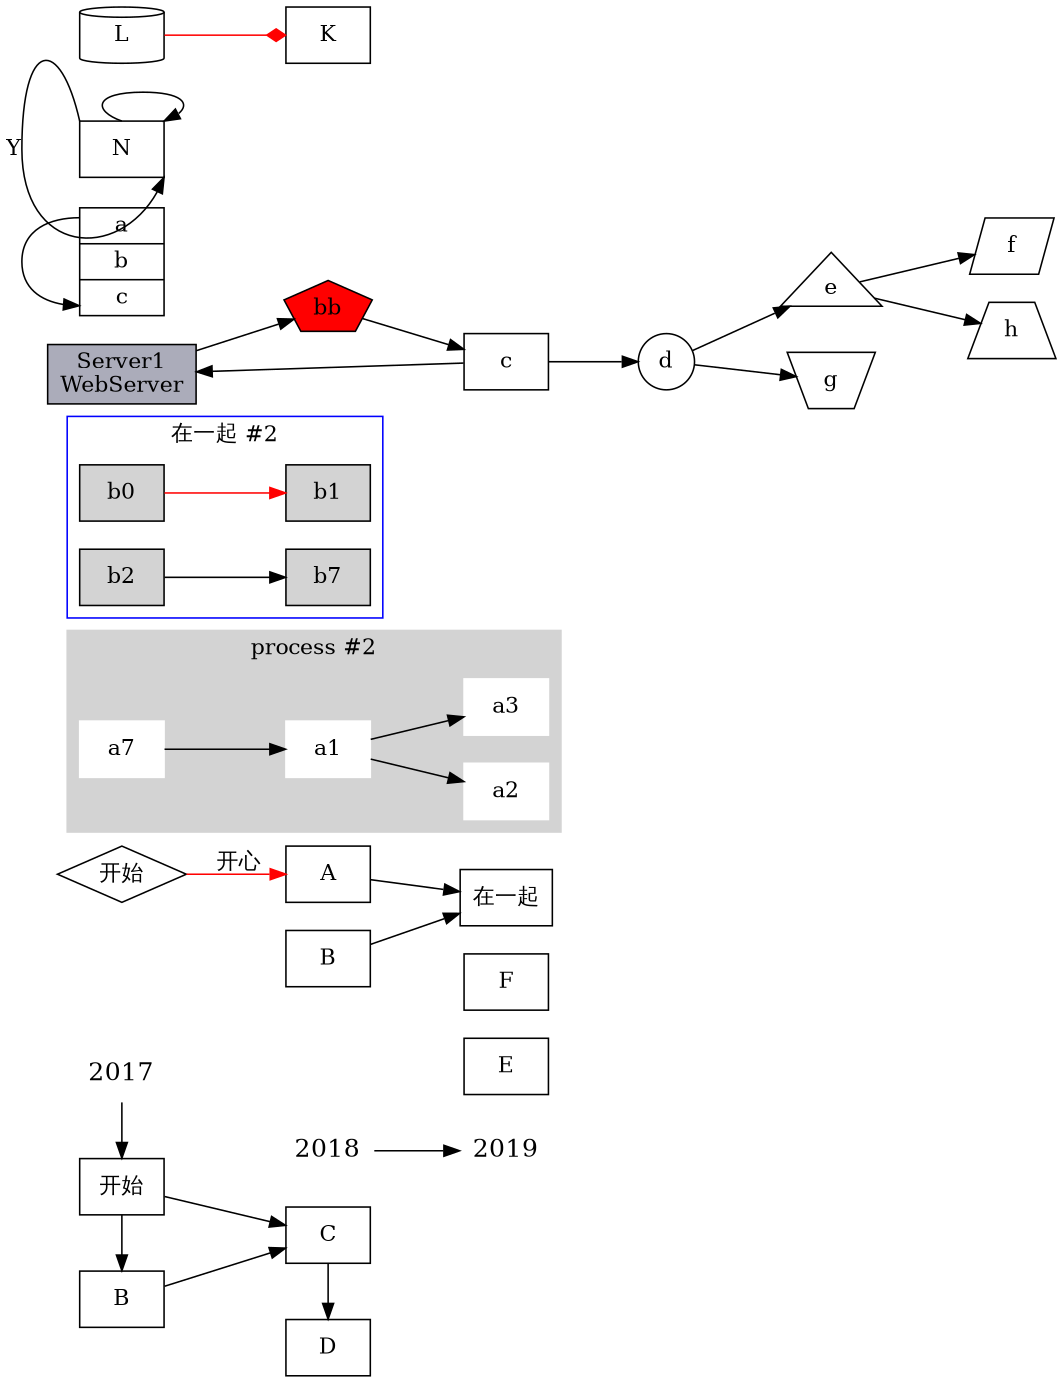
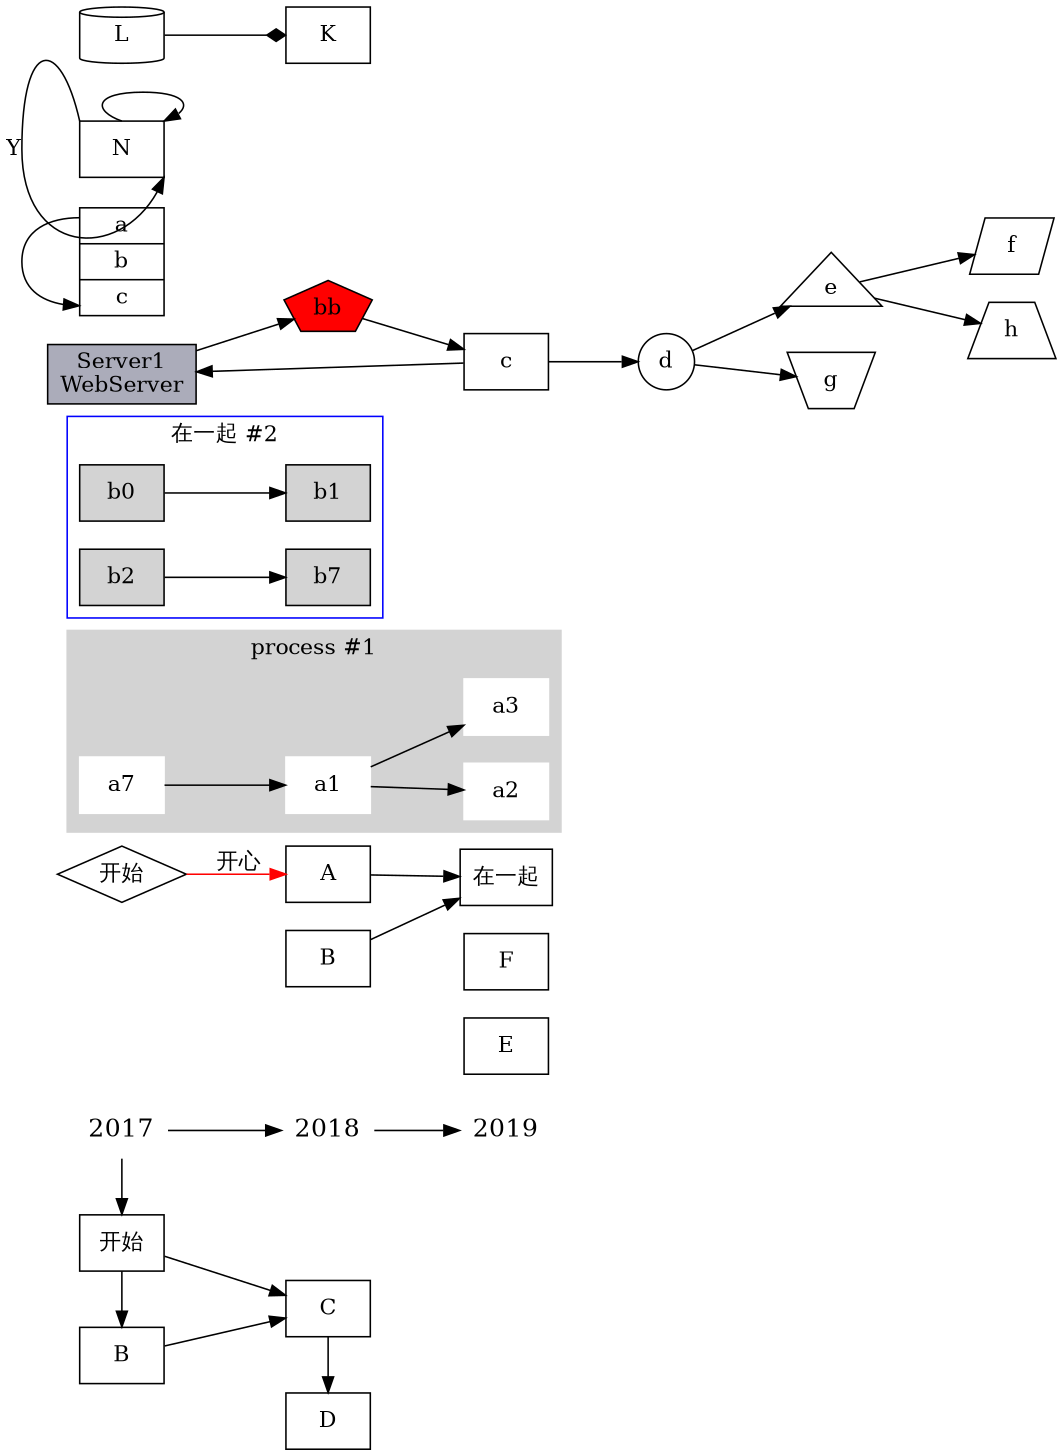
edge "L" -> "K": color red -> black
edge "b0" -> "b1": color red -> black
cluster "process #2": label "process #2" -> "process #1"
edge "2017" -> "2018": added
